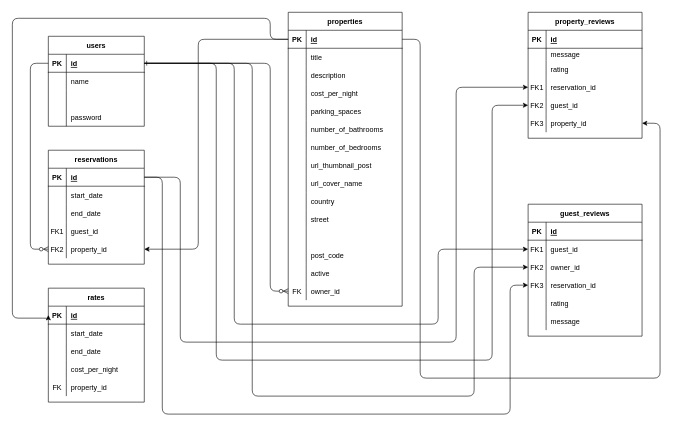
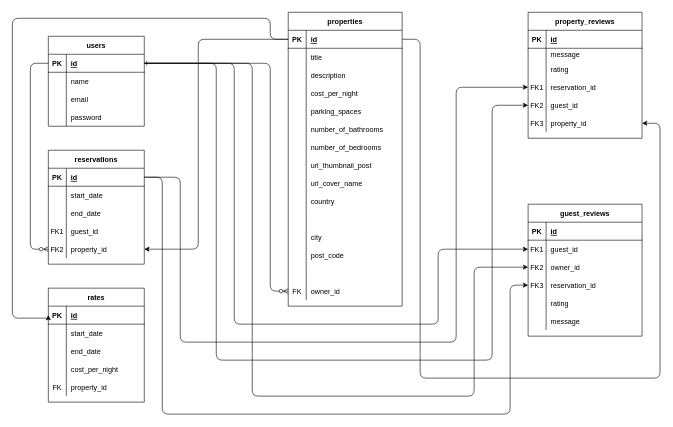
node "email": added
node "street": removed
node "city": added
node "active": removed
